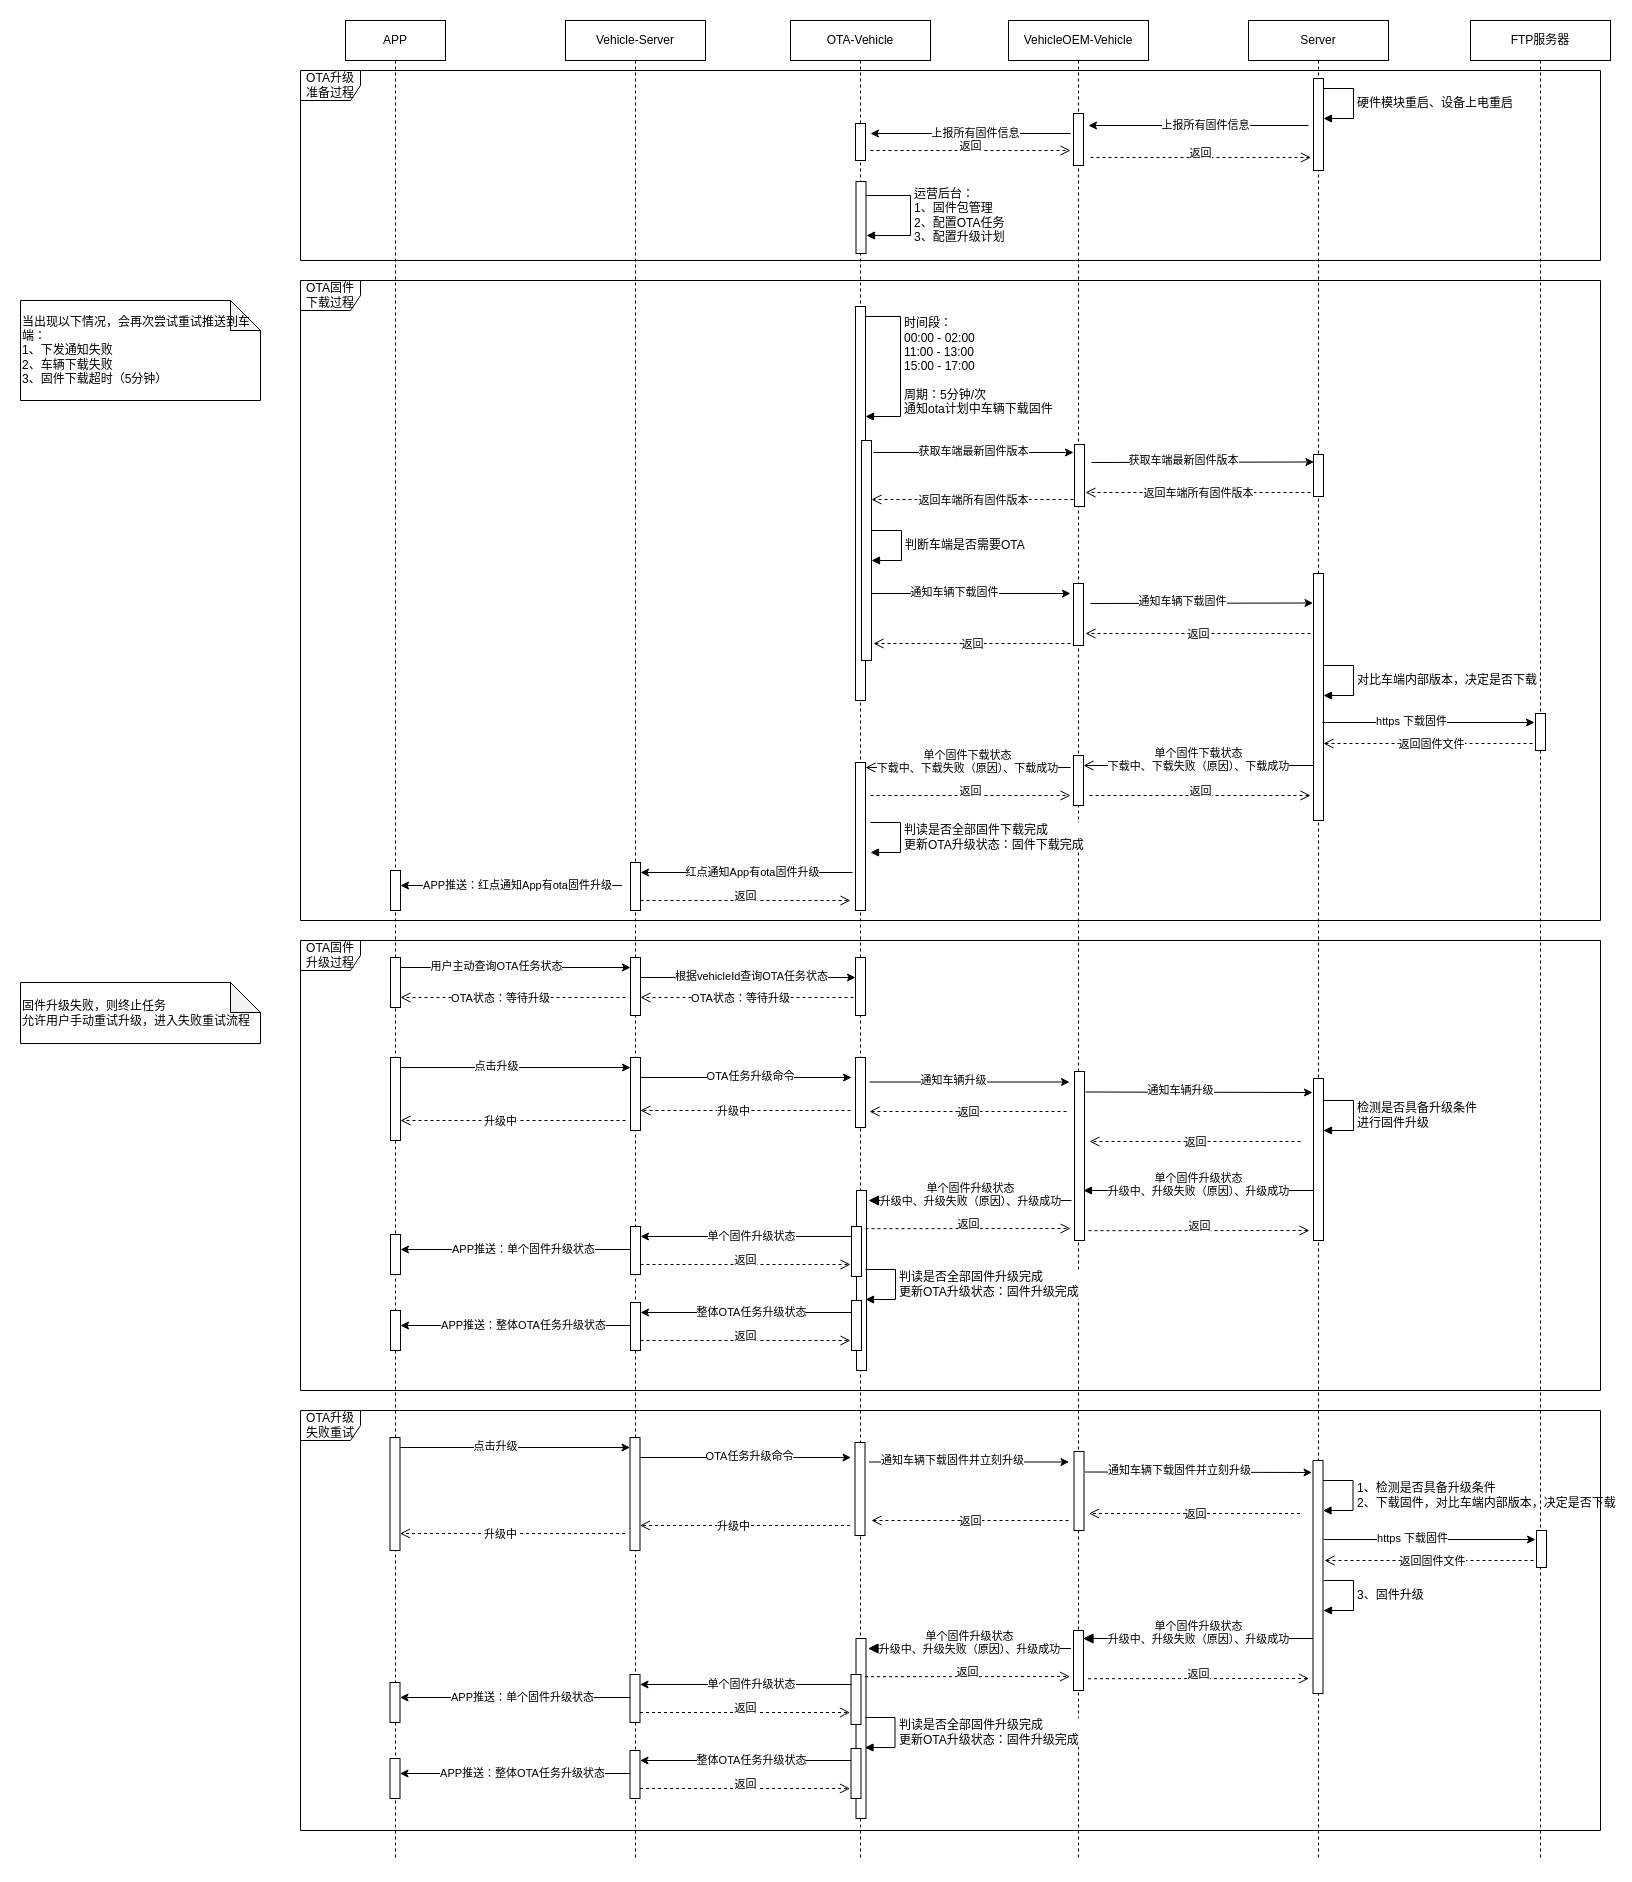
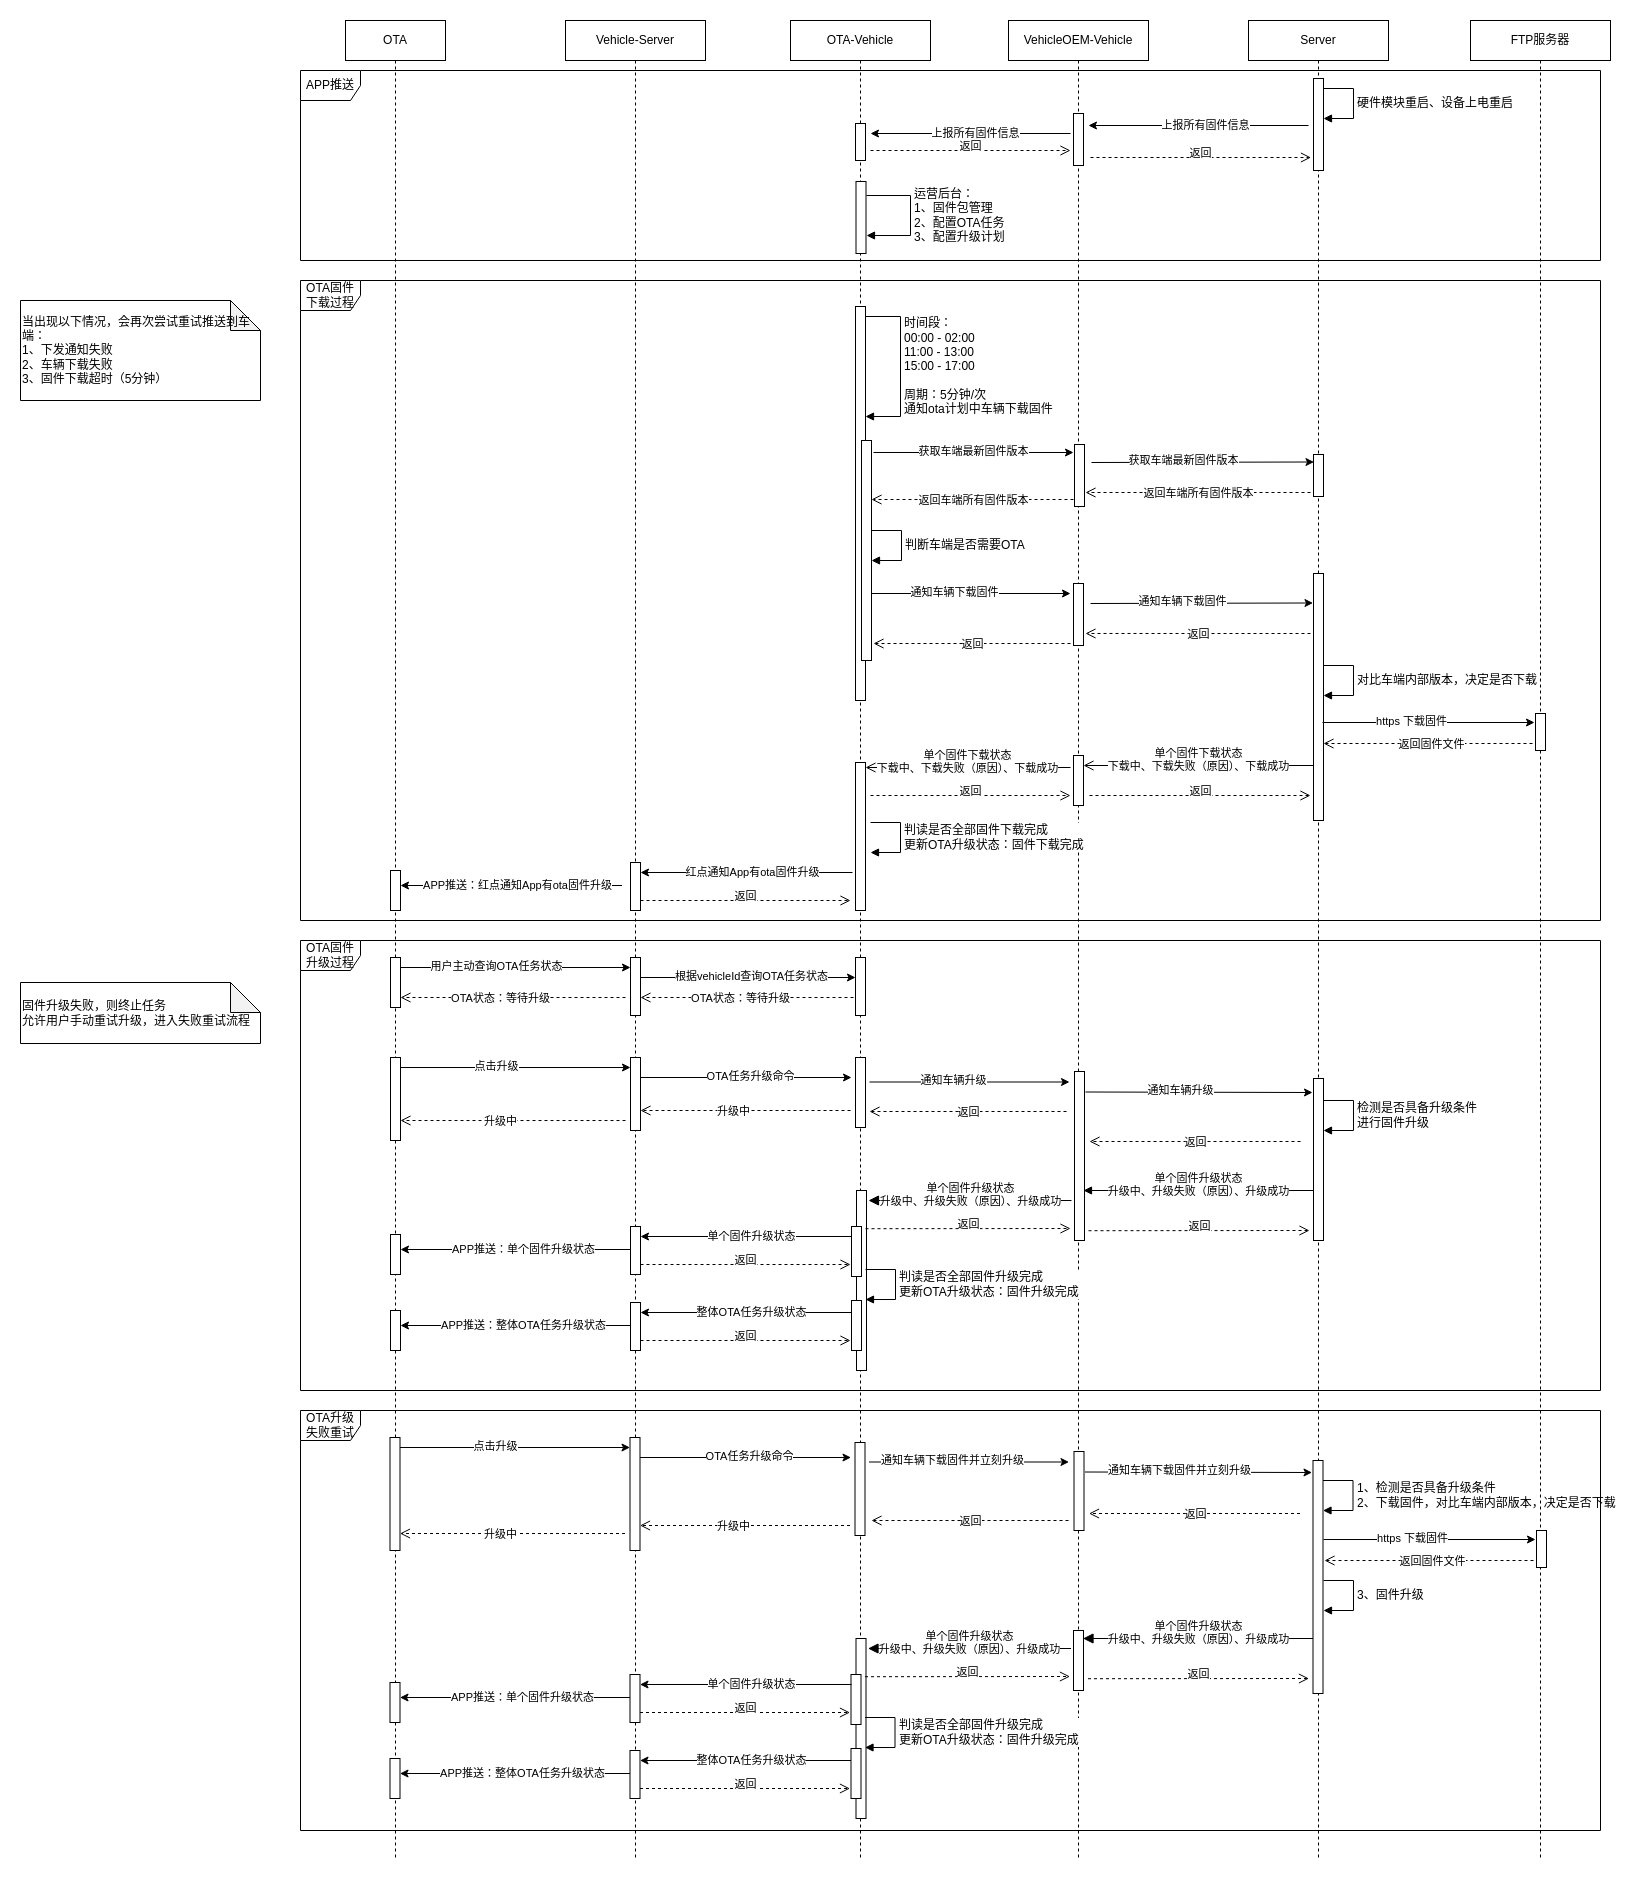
node "APP": label "APP" -> "OTA"
node "OTA升级准备过程": label "OTA升级准备过程" -> "APP推送"
